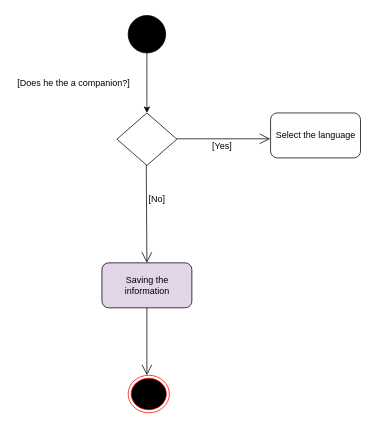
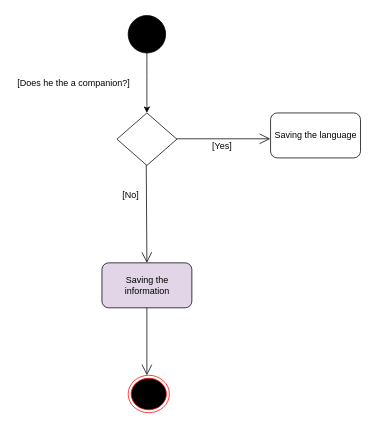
node "Select the language": label "Select the language" -> "Saving the language"
node "[No]": moved (162, 199) -> (136, 195)
